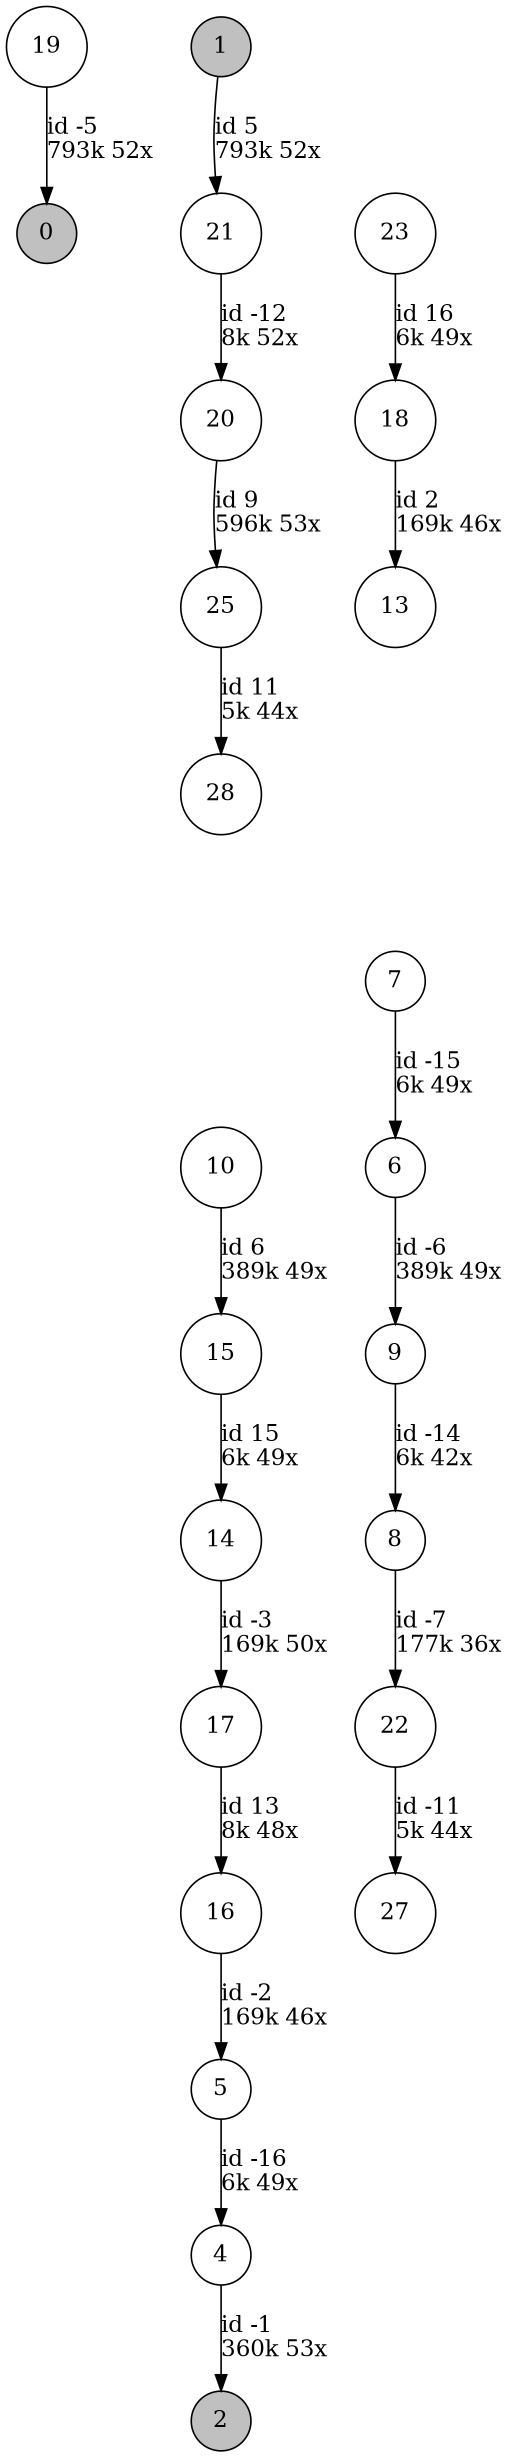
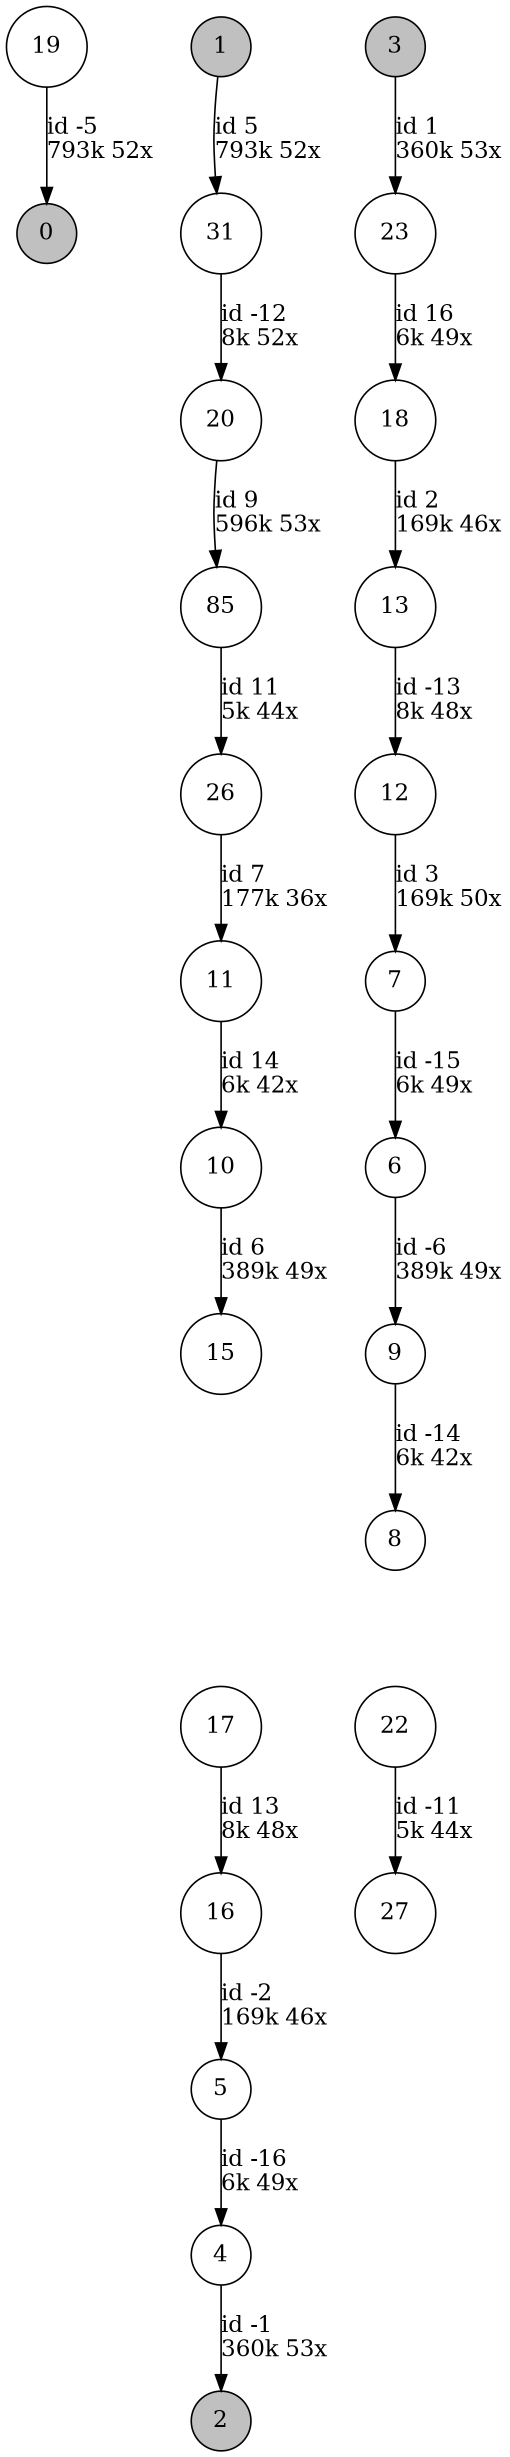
node "3": added
node "21": label "21" -> "31"
node "25": label "25" -> "85"
node "28": label "28" -> "26"
node "12": added
node "11": added
node "14": removed
edge "8" -> "22": removed, label "id -7 177k 36x"
